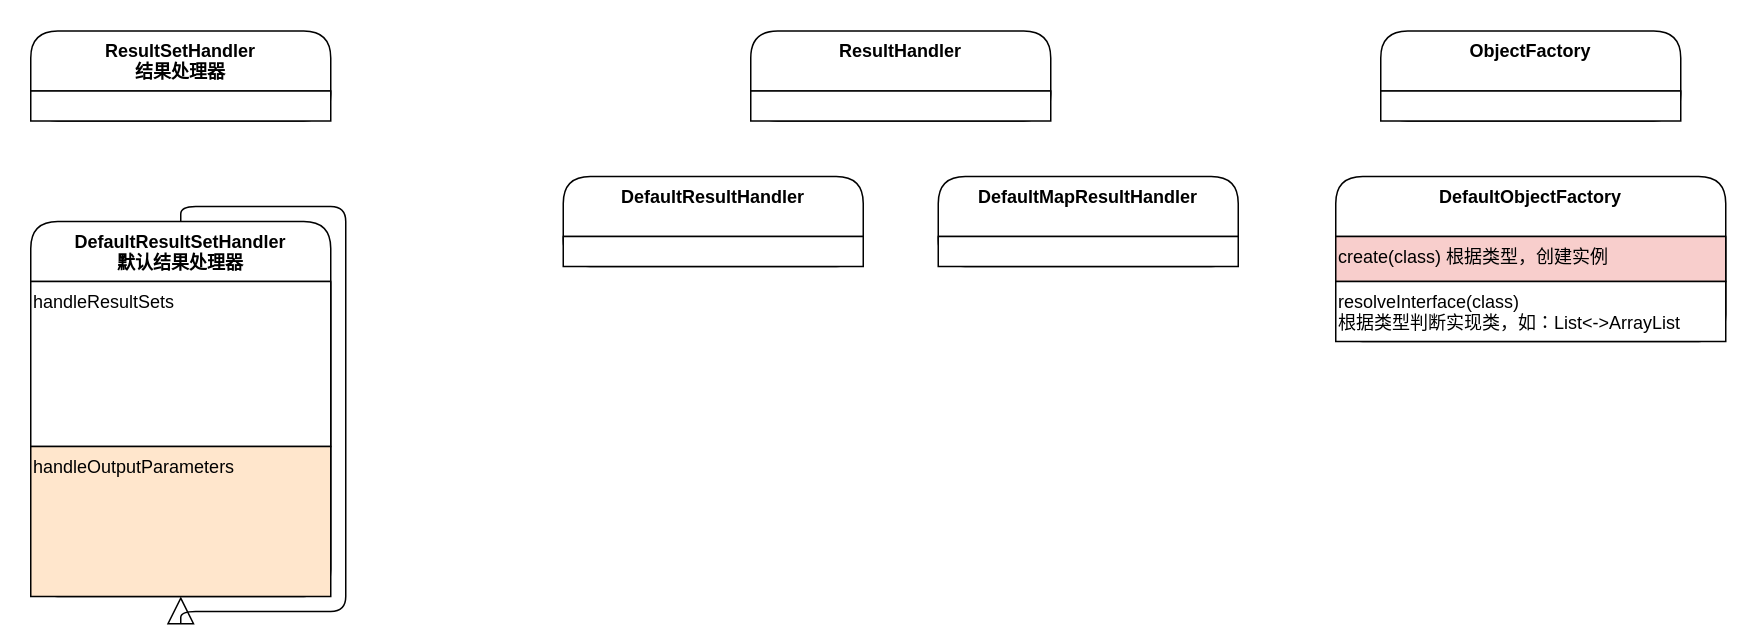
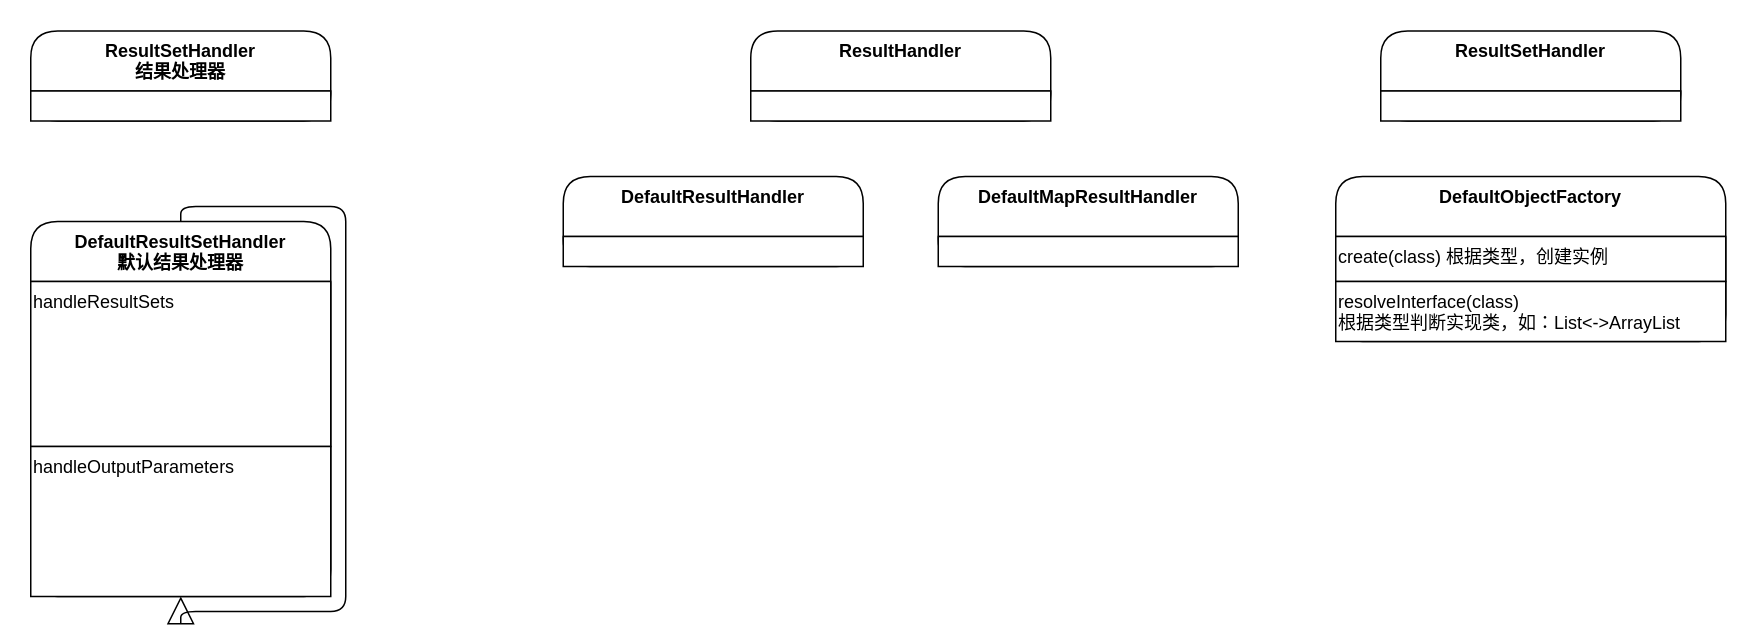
node "ObjectFactory": label "ObjectFactory" -> "ResultSetHandler"
node "create(class) 根据类型，创建实例": fillcolor #f8cecc -> #ffffff
node "handleOutputParameters": fillcolor #ffe6cc -> #ffffff
